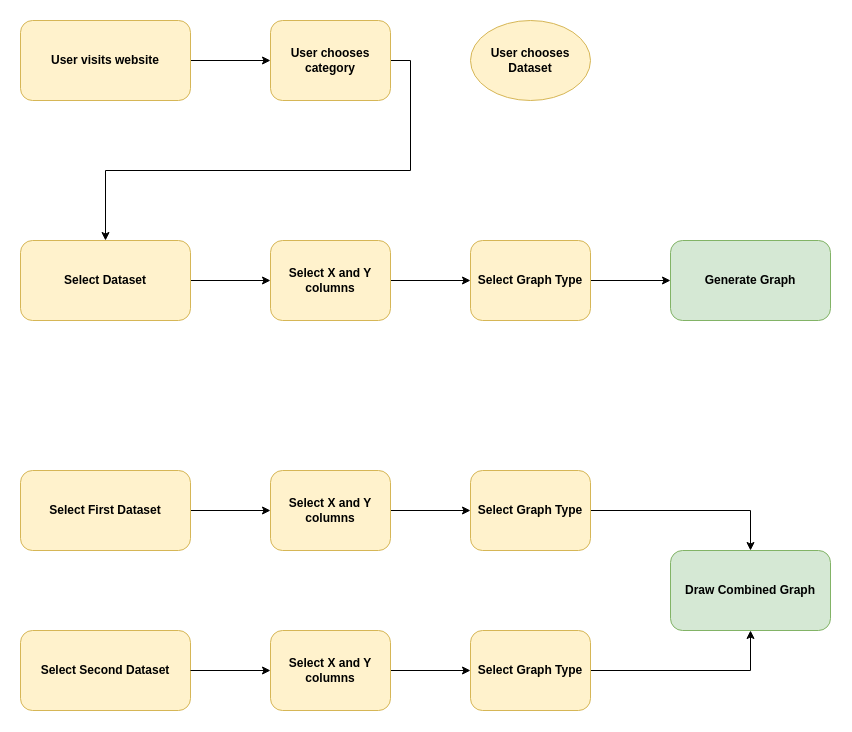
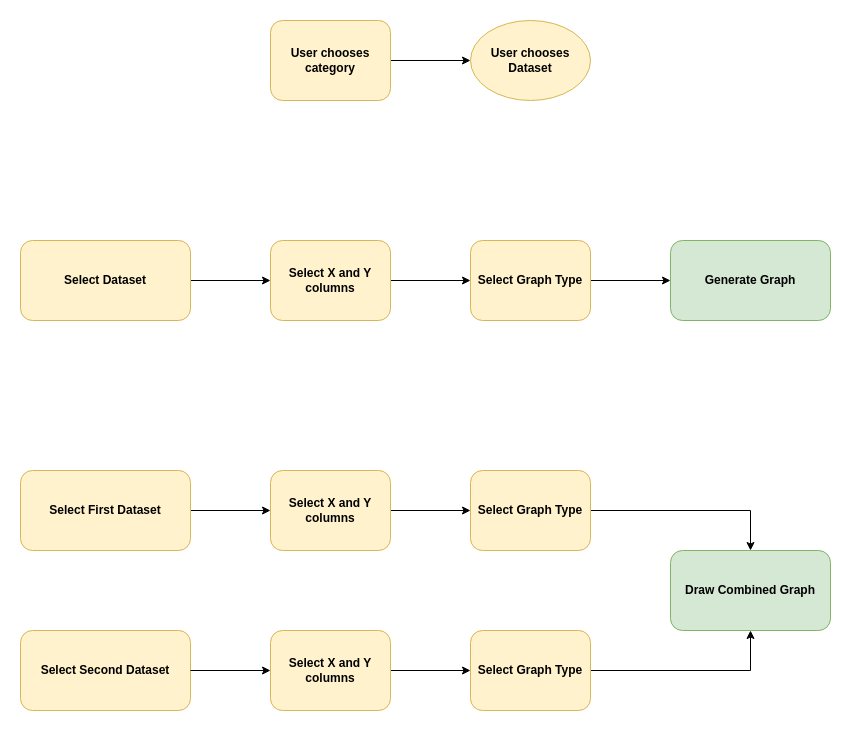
node "User visits website": removed
edge "User visits website" -> "User chooses category": removed
edge "User chooses category" -> "Select Dataset": now "User chooses category" -> "User chooses Dataset"
